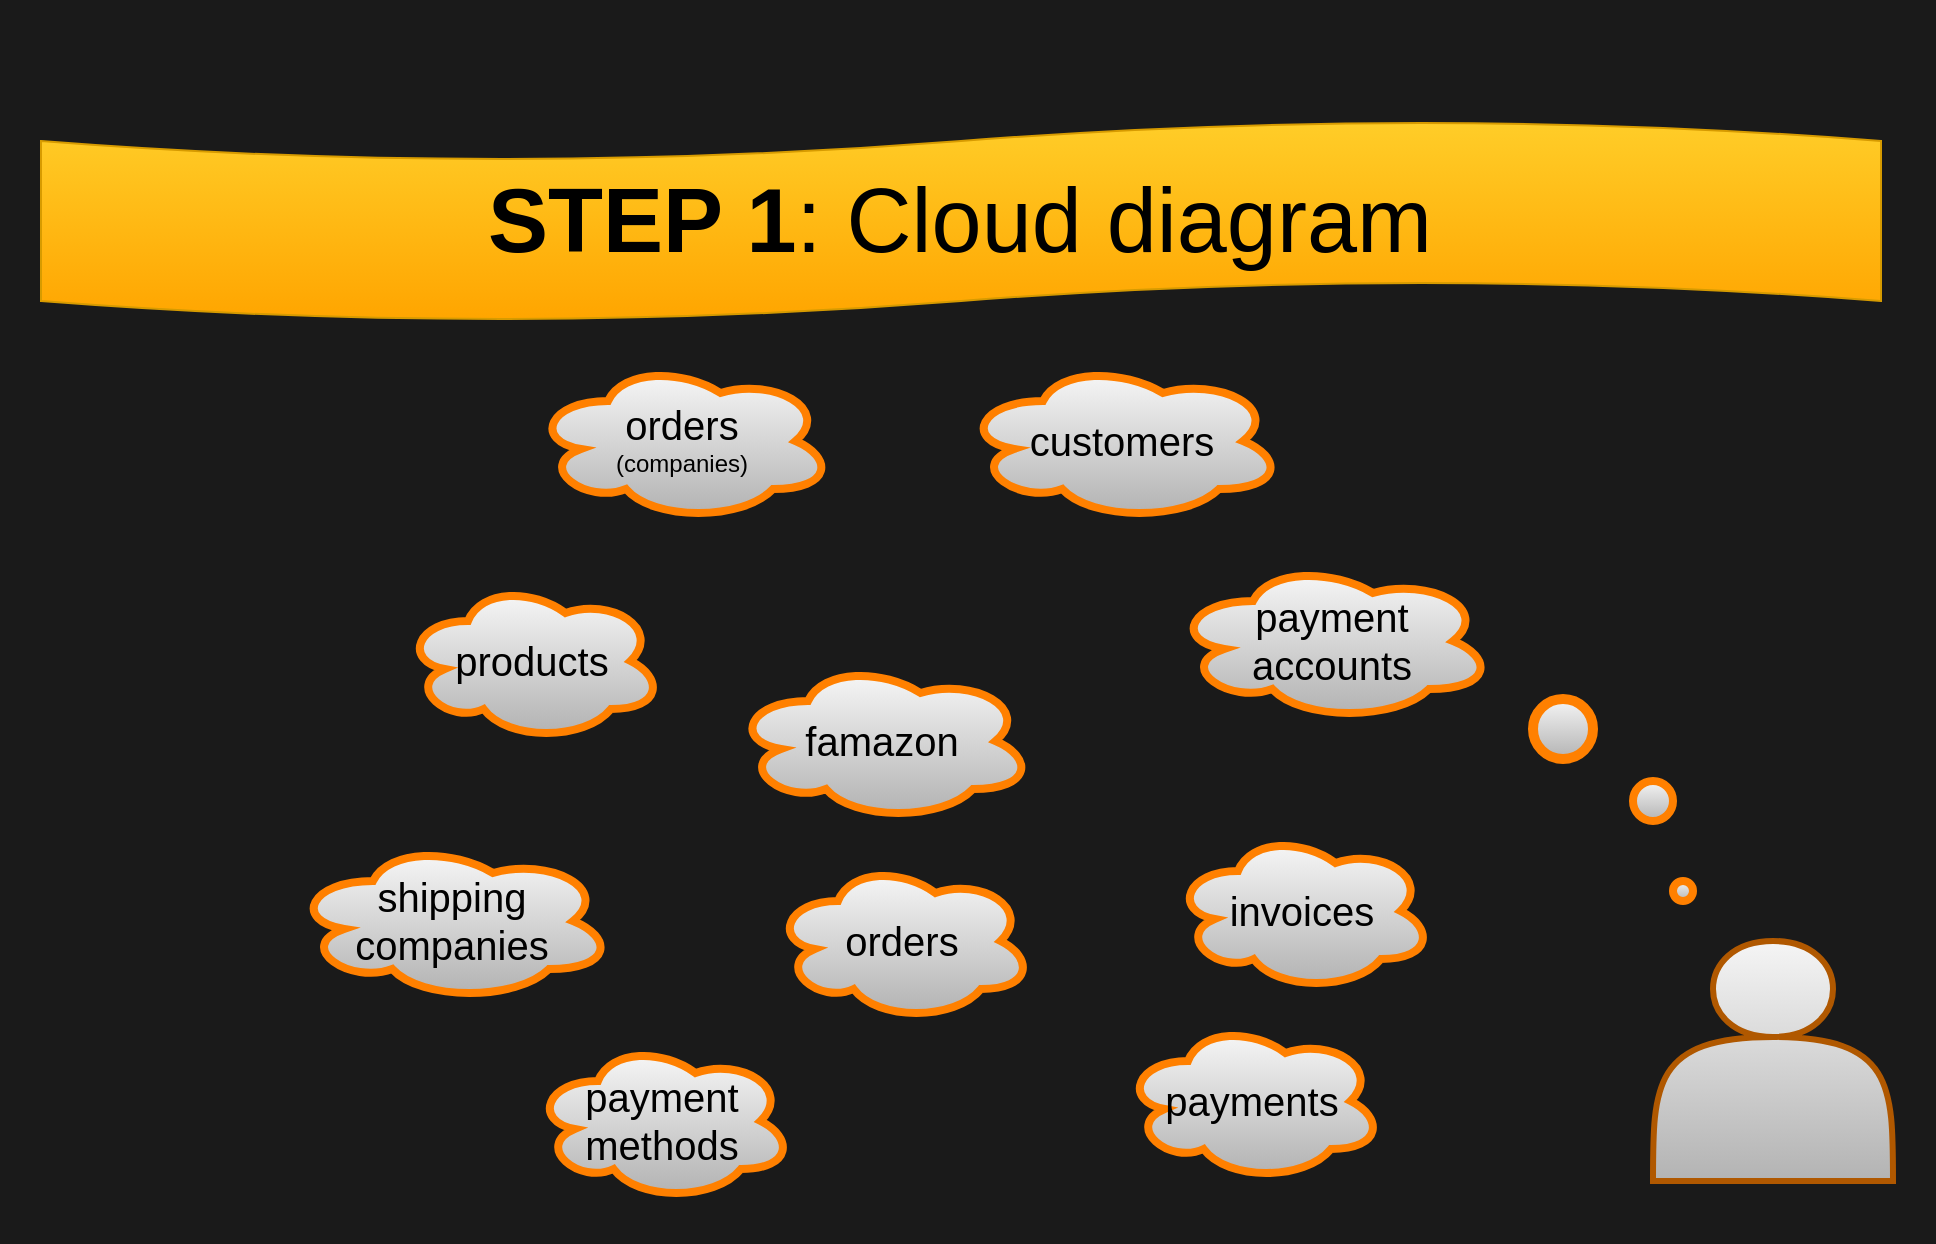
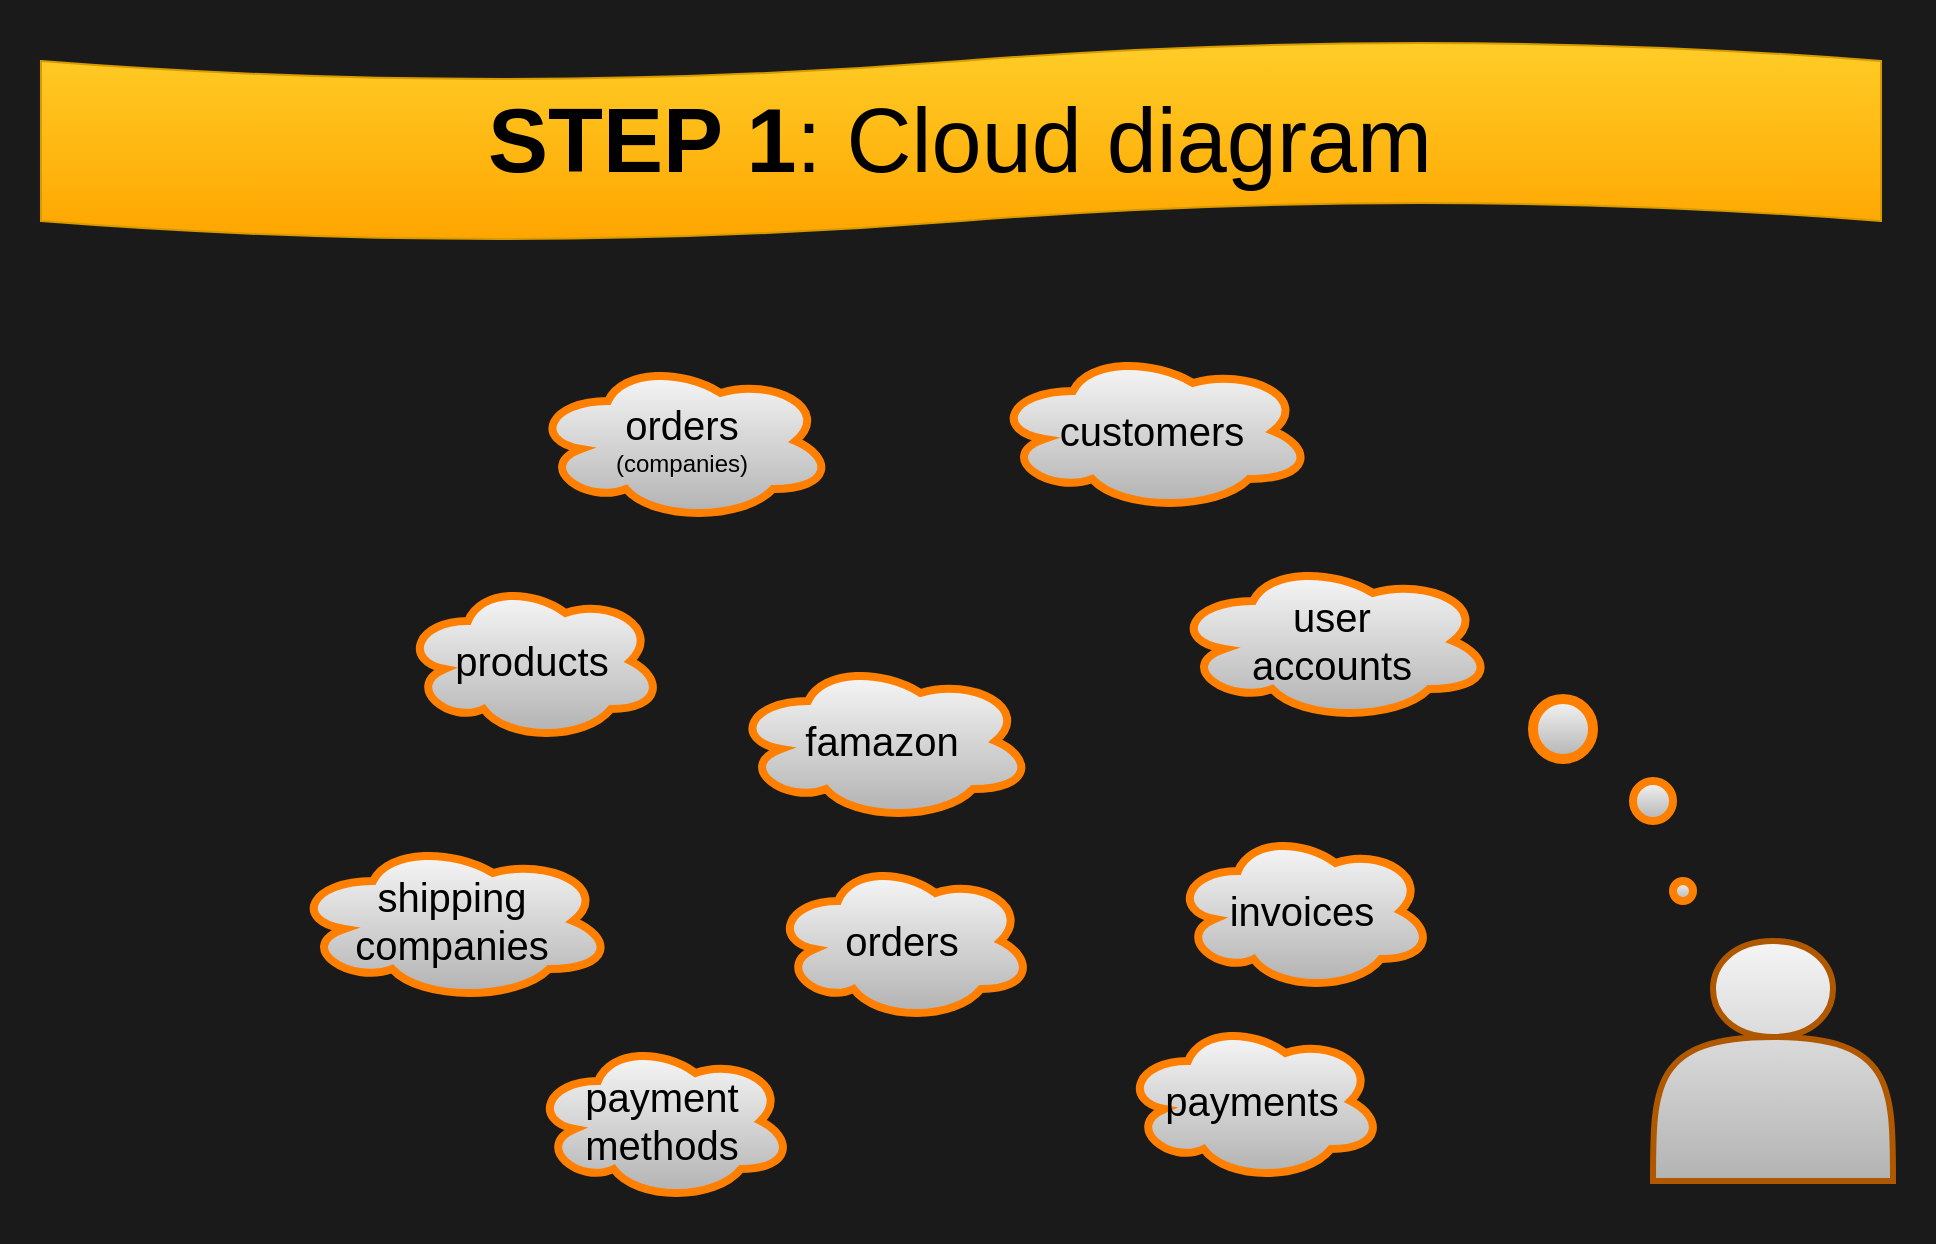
node "STEP 1: Cloud diagram": moved (961, 221) -> (961, 141)
node "customers": moved (1123, 441) -> (1153, 431)
node "payment accounts": label "payment accounts" -> "user accounts"
